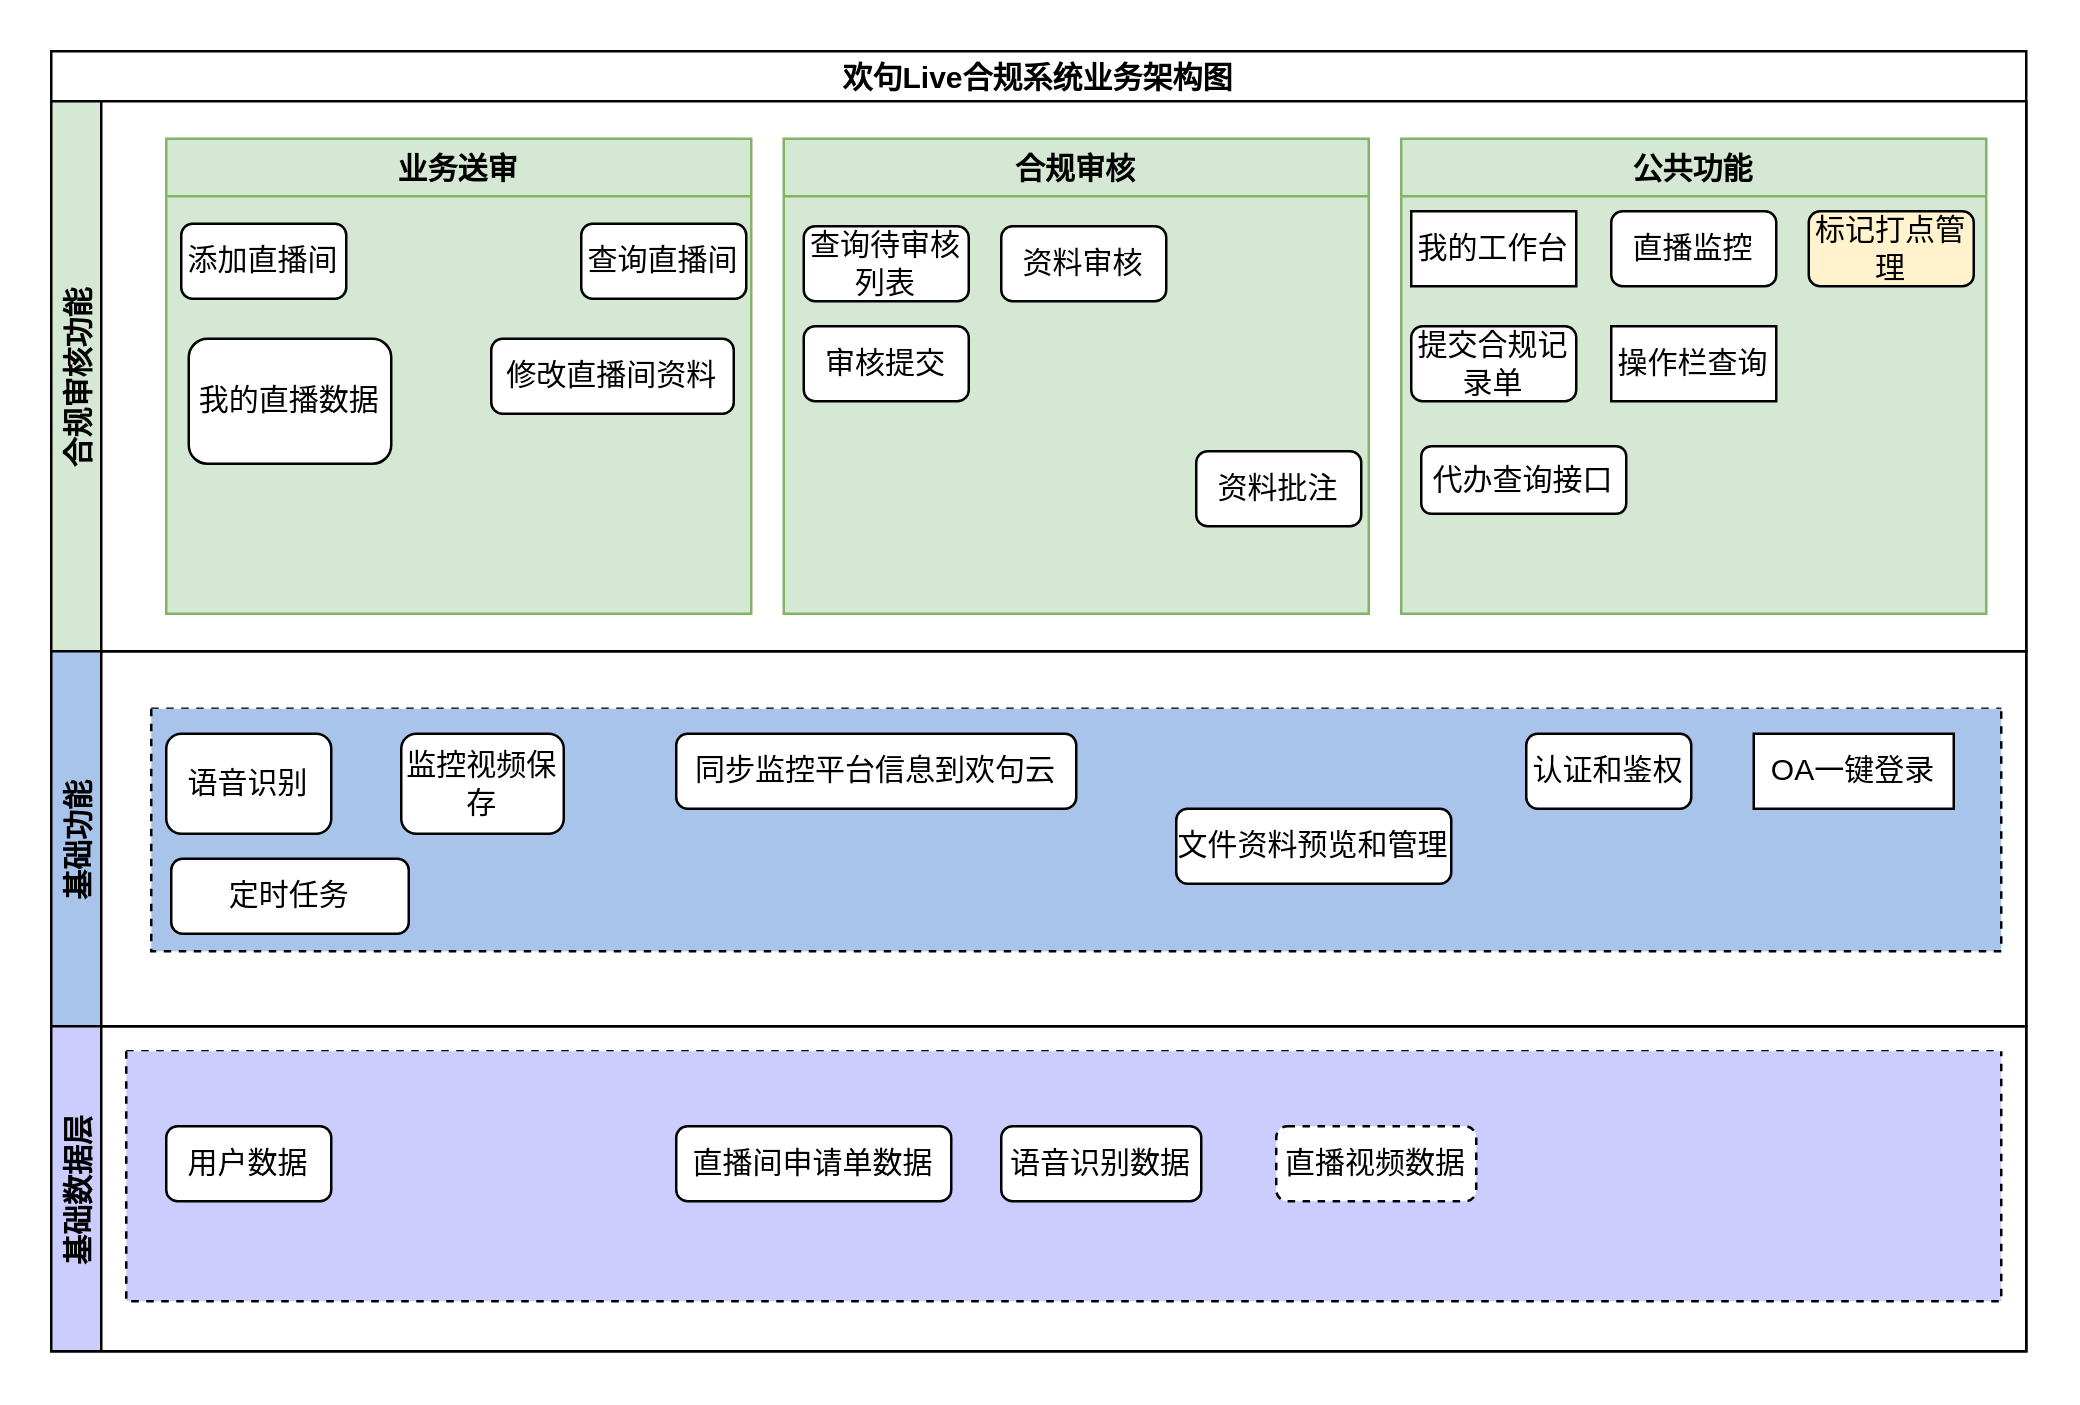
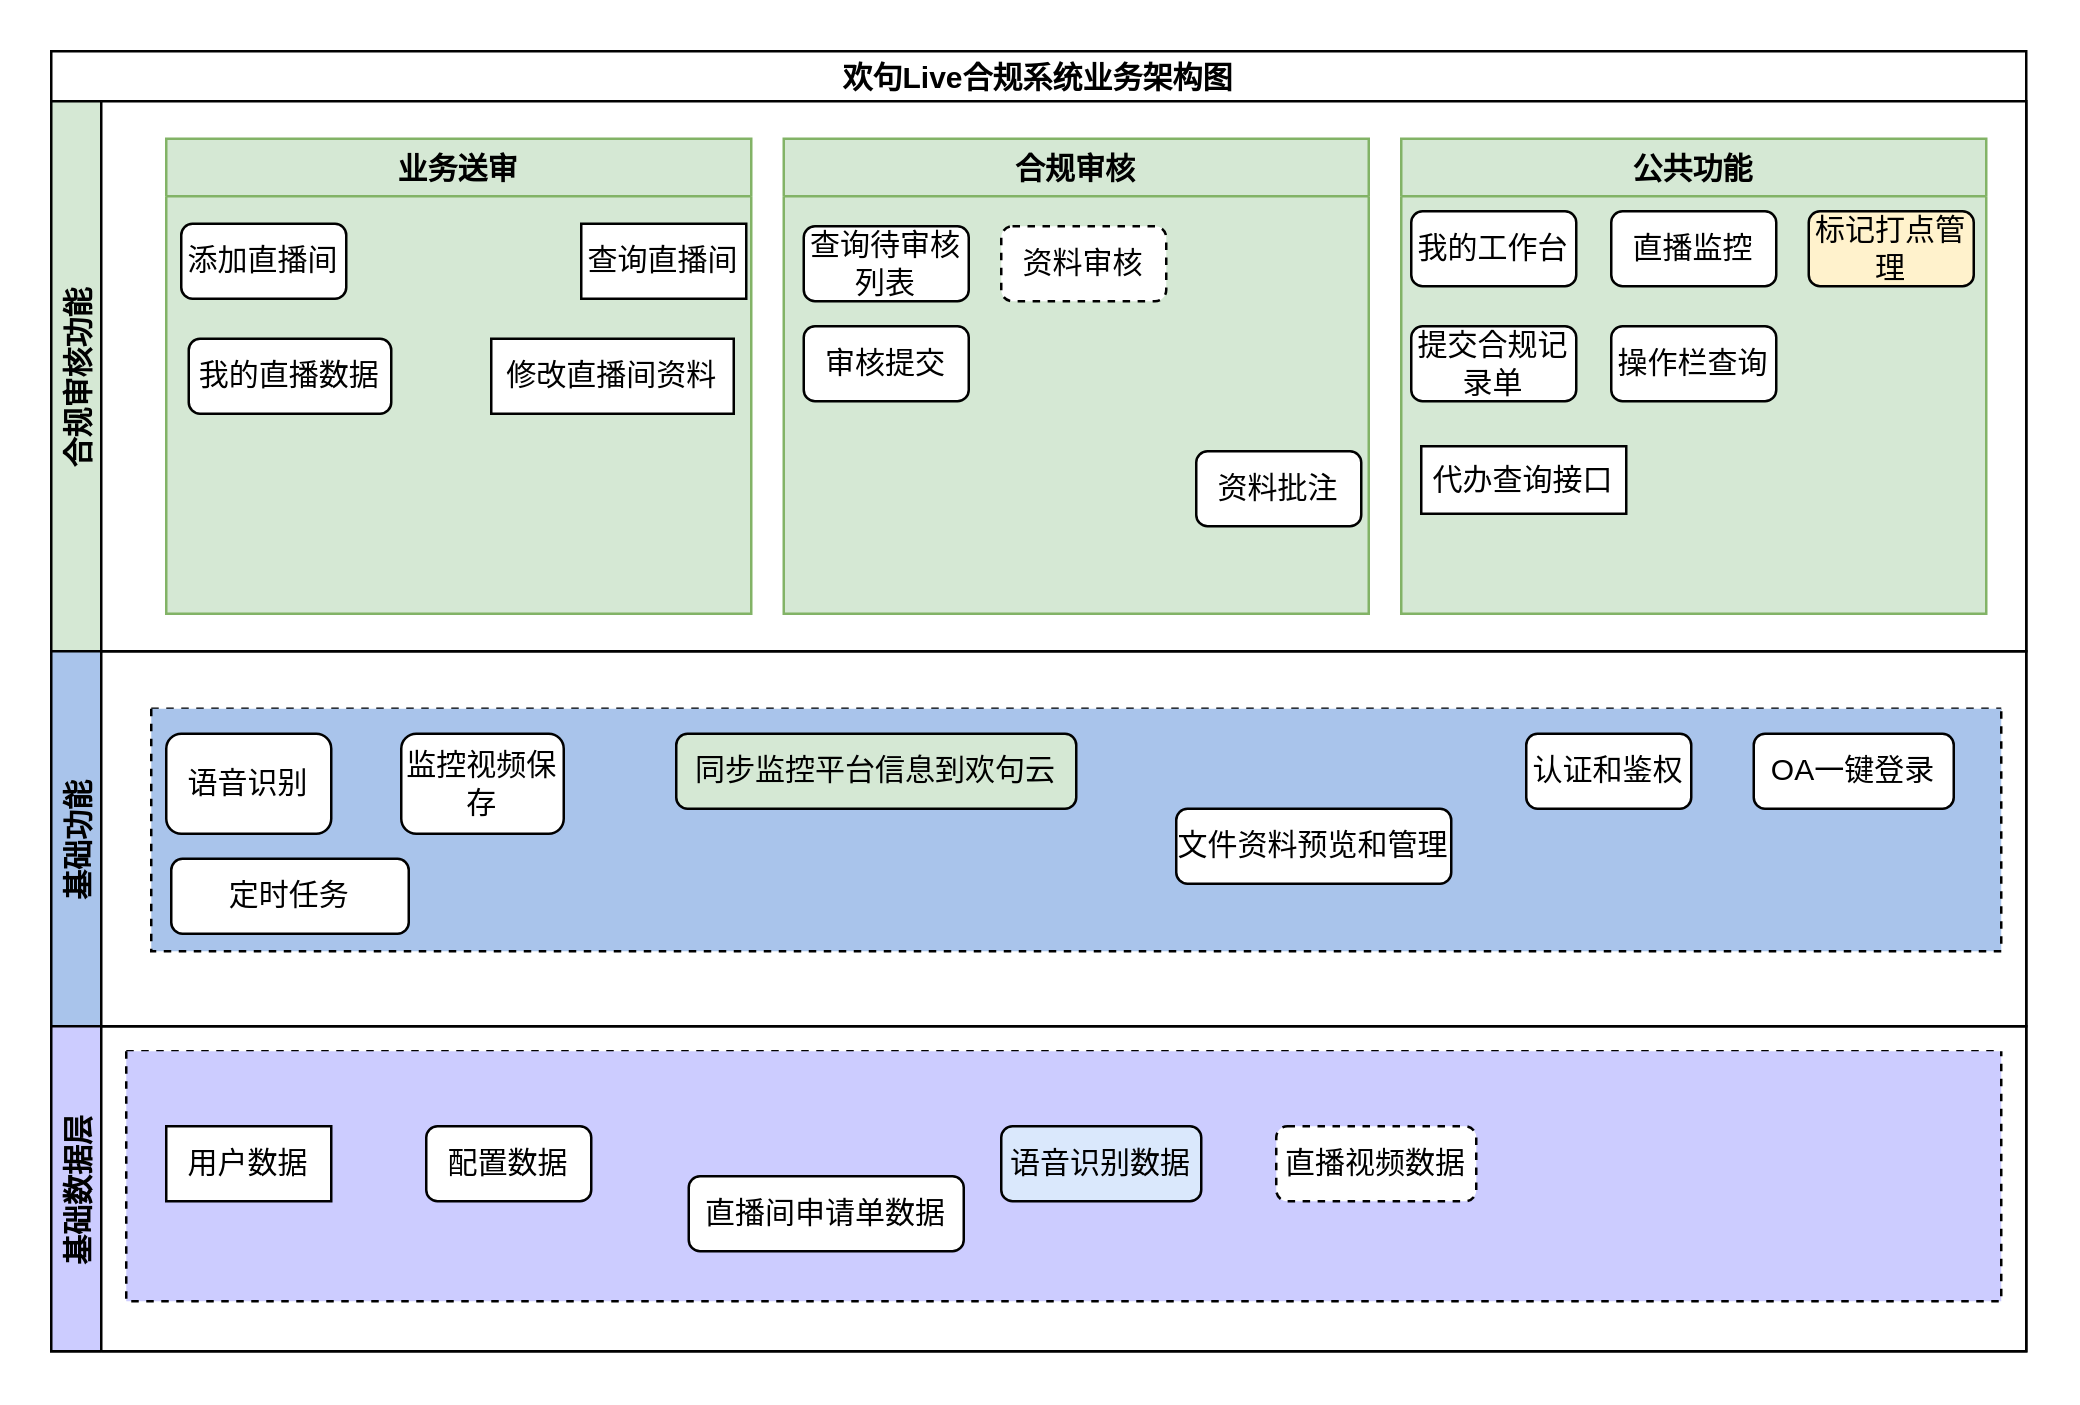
node "我的工作台": shape rectangle -> rounded rectangle
node "查询直播间": shape rounded rectangle -> rectangle
node "资料审核": style solid -> dashed
node "操作栏查询": shape rectangle -> rounded rectangle
node "修改直播间资料": shape rounded rectangle -> rectangle
node "我的直播数据": size 203x125 -> 203x75
node "代办查询接口": shape rounded rectangle -> rectangle
node "同步监控平台信息到欢句云": fillcolor #ffffff -> #d5e8d4
node "OA一键登录": shape rectangle -> rounded rectangle
node "用户数据": shape rounded rectangle -> rectangle
node "配置数据": added
node "直播间申请单数据": moved (814, 1164) -> (826, 1214)
node "语音识别数据": fillcolor #ffffff -> #dae8fc
